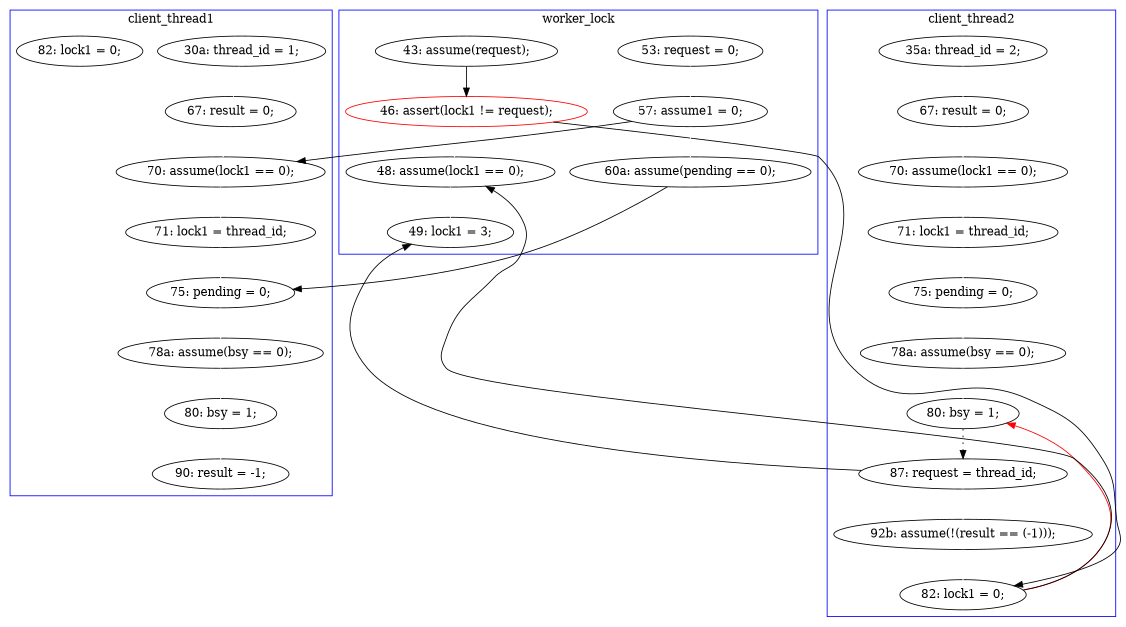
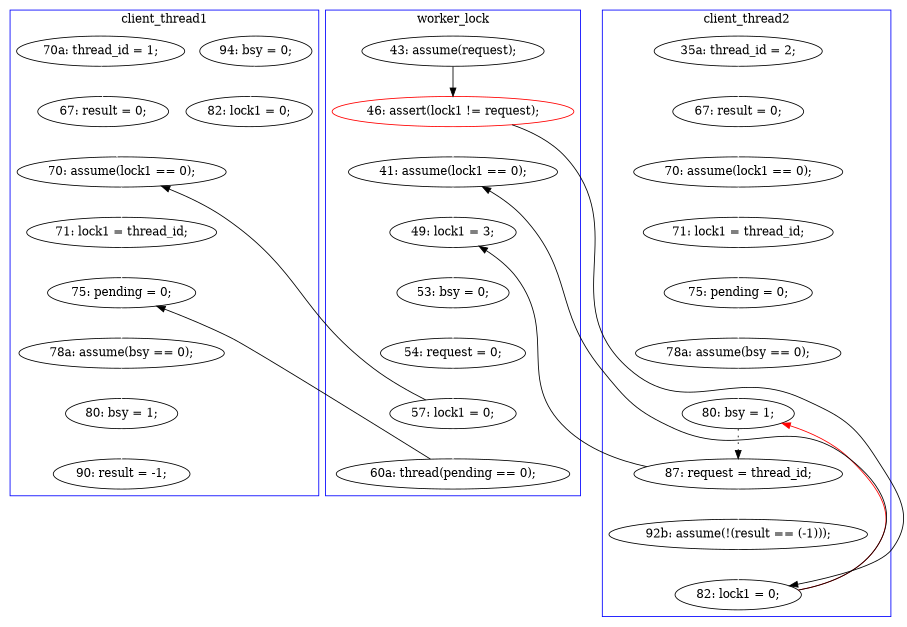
node "30a: thread_id = 1;": label "30a: thread_id = 1;" -> "70a: thread_id = 1;"
node "94: bsy = 0;": added
node "53: request = 0;": label "53: request = 0;" -> "54: request = 0;"
node "57: assume1 = 0;": label "57: assume1 = 0;" -> "57: lock1 = 0;"
node "48: assume(lock1 == 0);": label "48: assume(lock1 == 0);" -> "41: assume(lock1 == 0);"
node "60a: assume(pending == 0);": label "60a: assume(pending == 0);" -> "60a: thread(pending == 0);"
node "53: bsy = 0;": added
